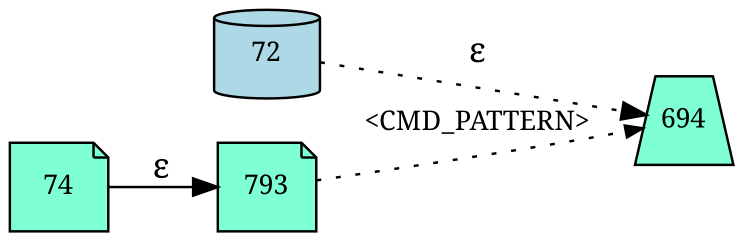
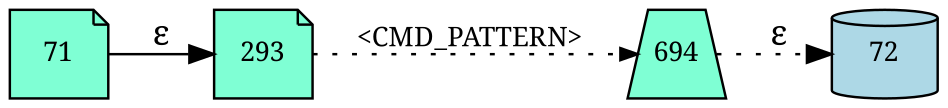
edge "72" -> "694": reversed
node "74": label "74" -> "71"
node "793": label "793" -> "293"
